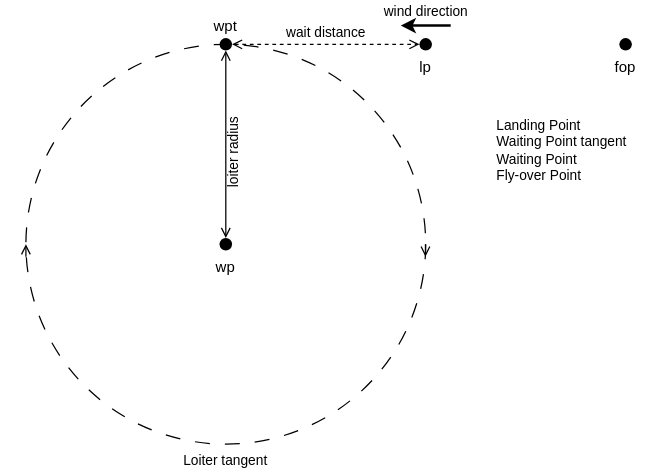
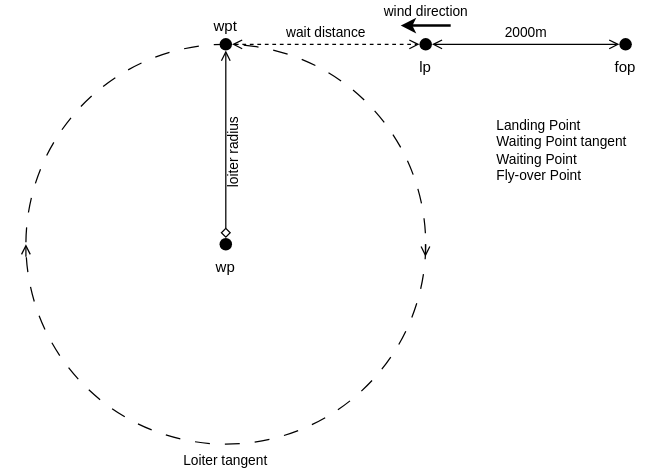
edge "lp" -- "fop": added, label "2000m"
edge "wpt" -- "wp": arrowhead open -> diamond
